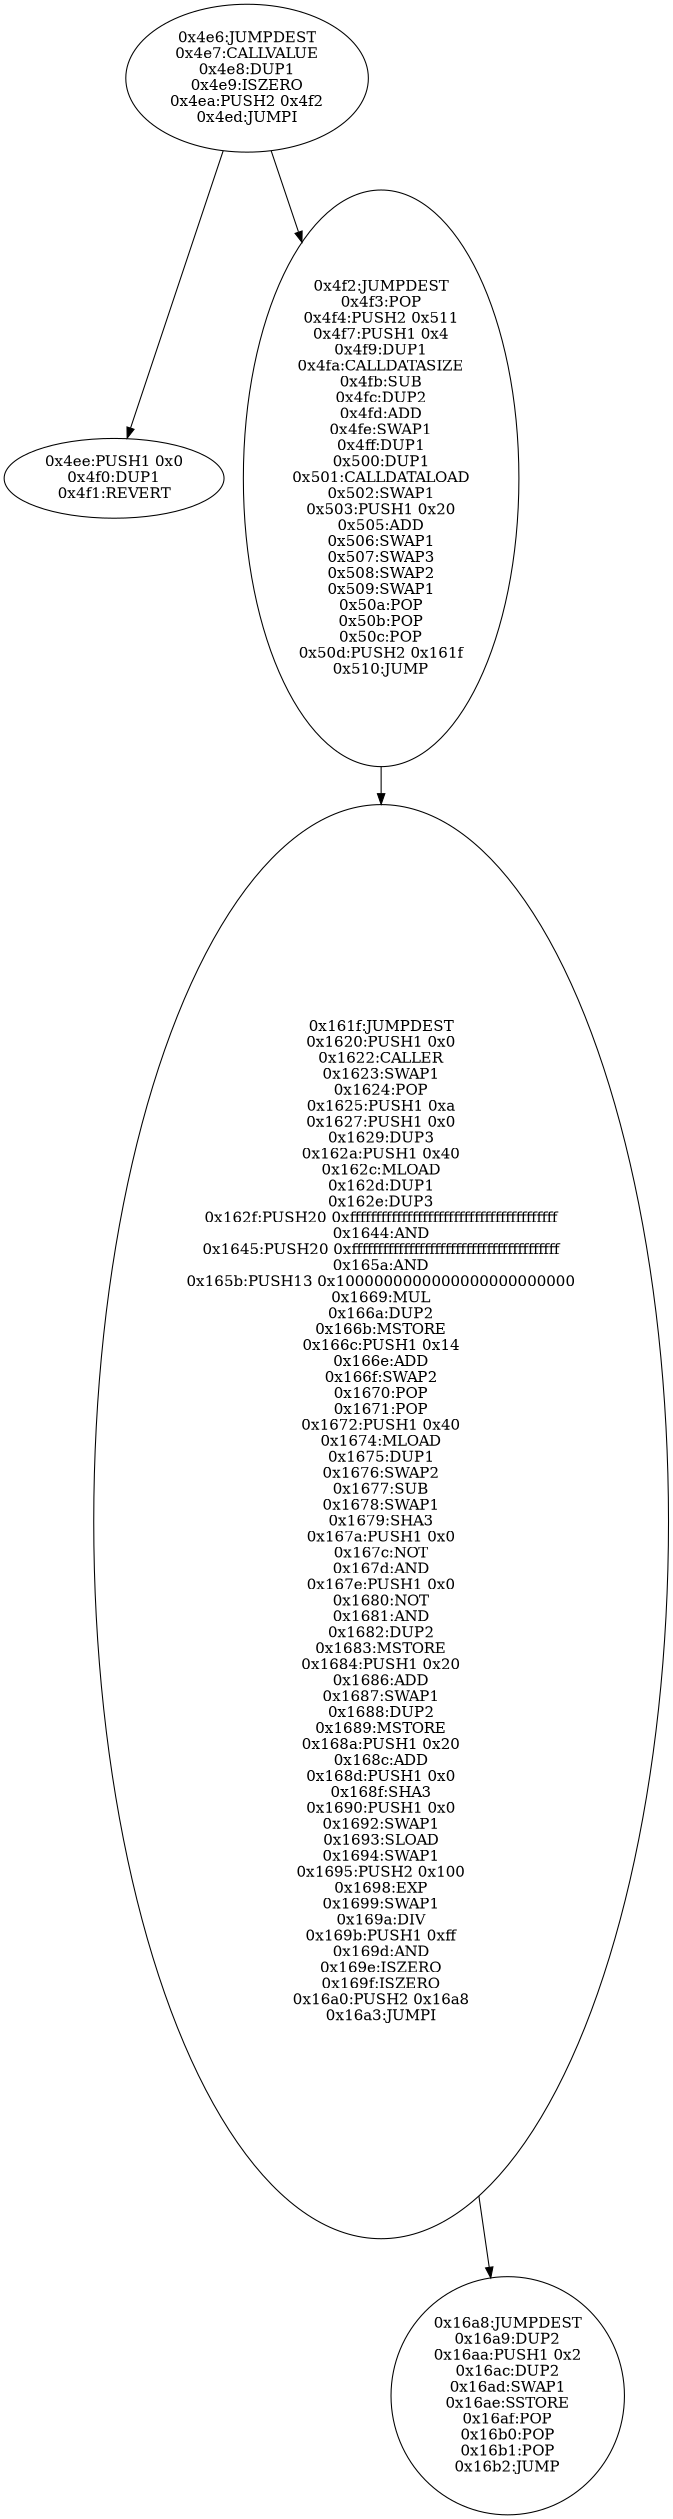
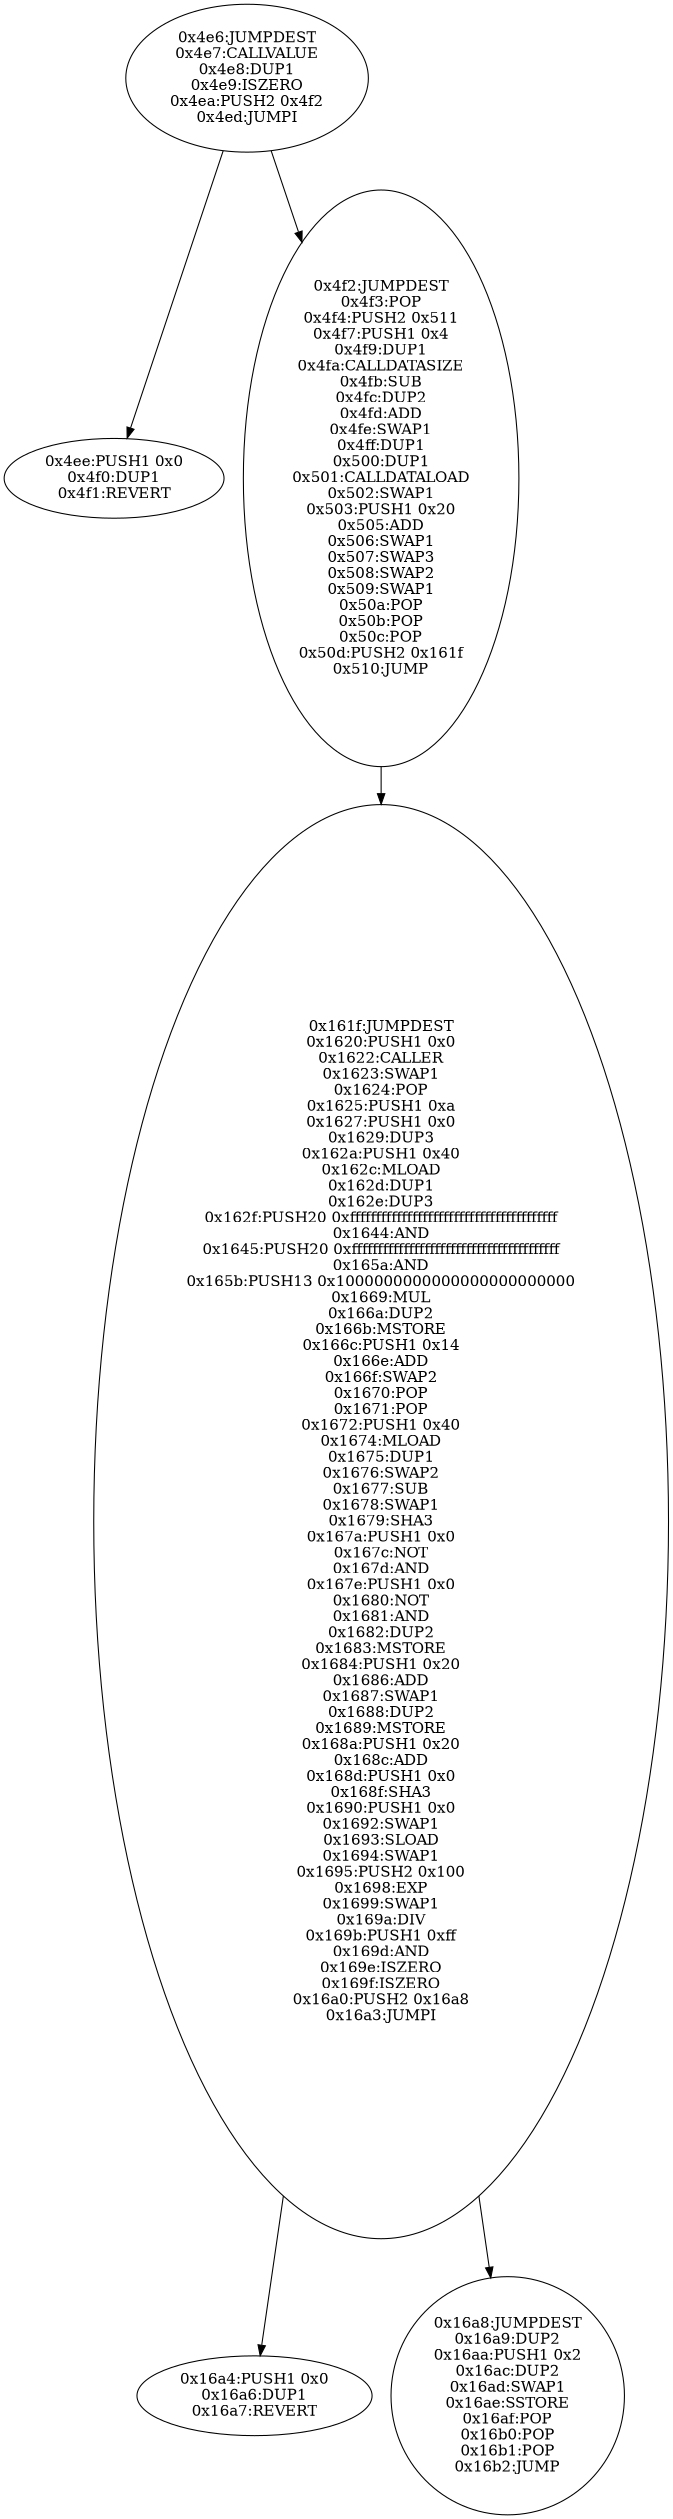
node "0x16a4:PUSH1 0x0 0x16a6:DUP1 0x16a7:REVERT": added
